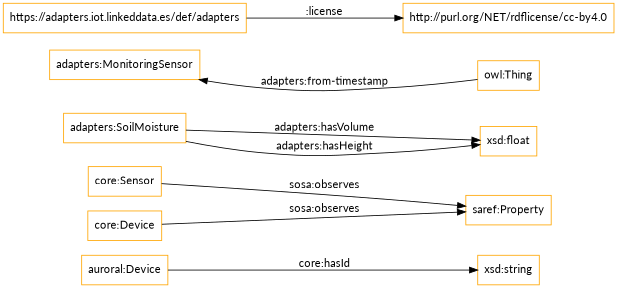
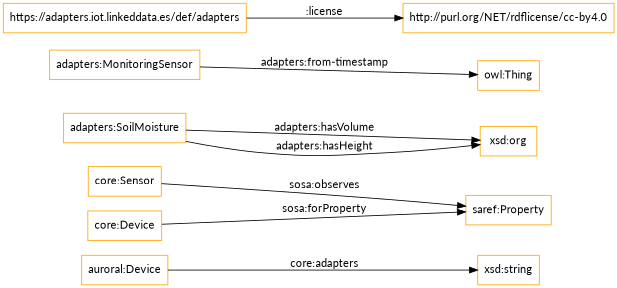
edge "owl:Thing" -> "adapters:MonitoringSensor": reversed
node "xsd:float": label "xsd:float" -> "xsd:org"
edge "core:Device" -> "saref:Property": label "sosa:observes" -> "sosa:forProperty"
edge "auroral:Device" -> "xsd:string": label "core:hasId" -> "core:adapters"
